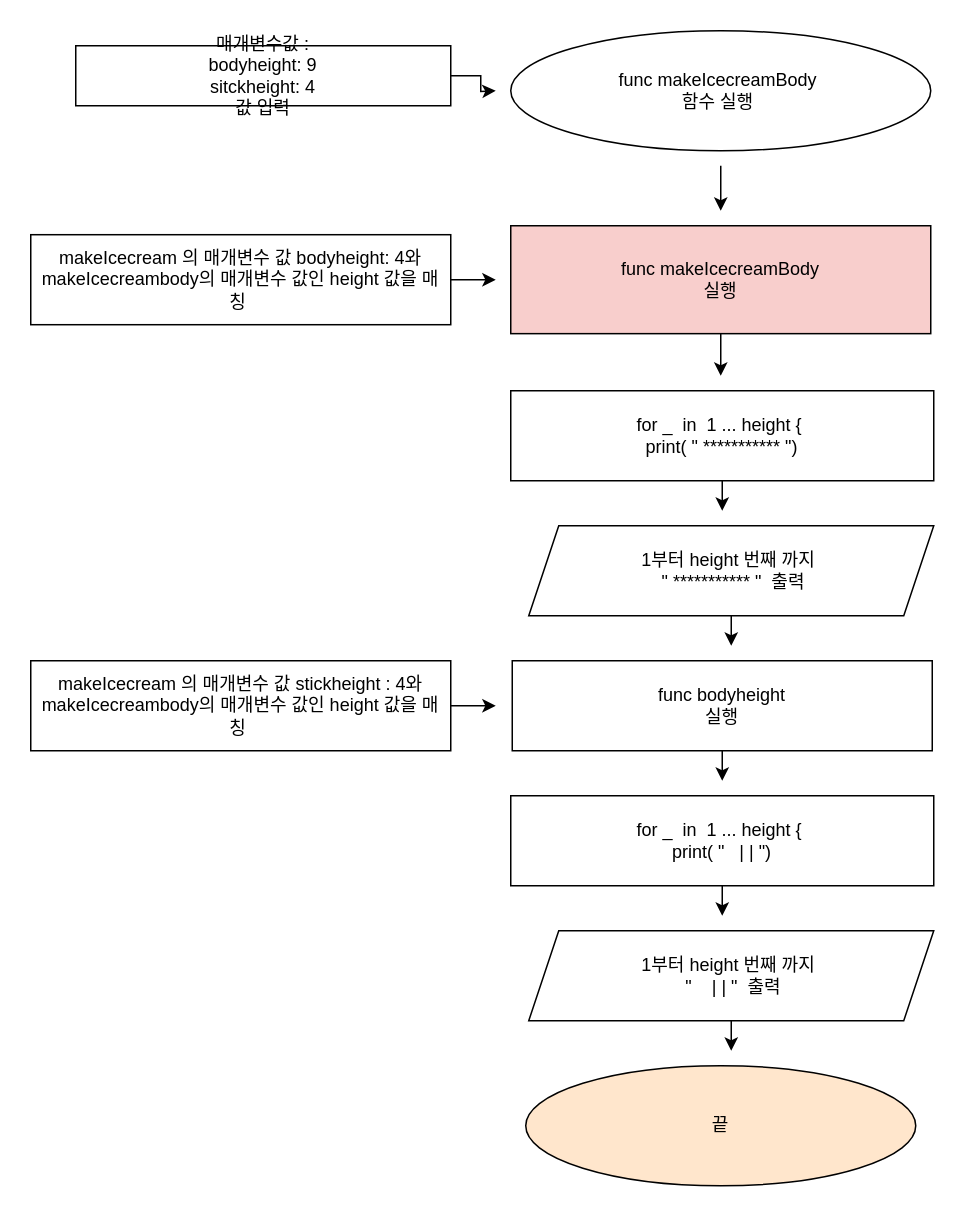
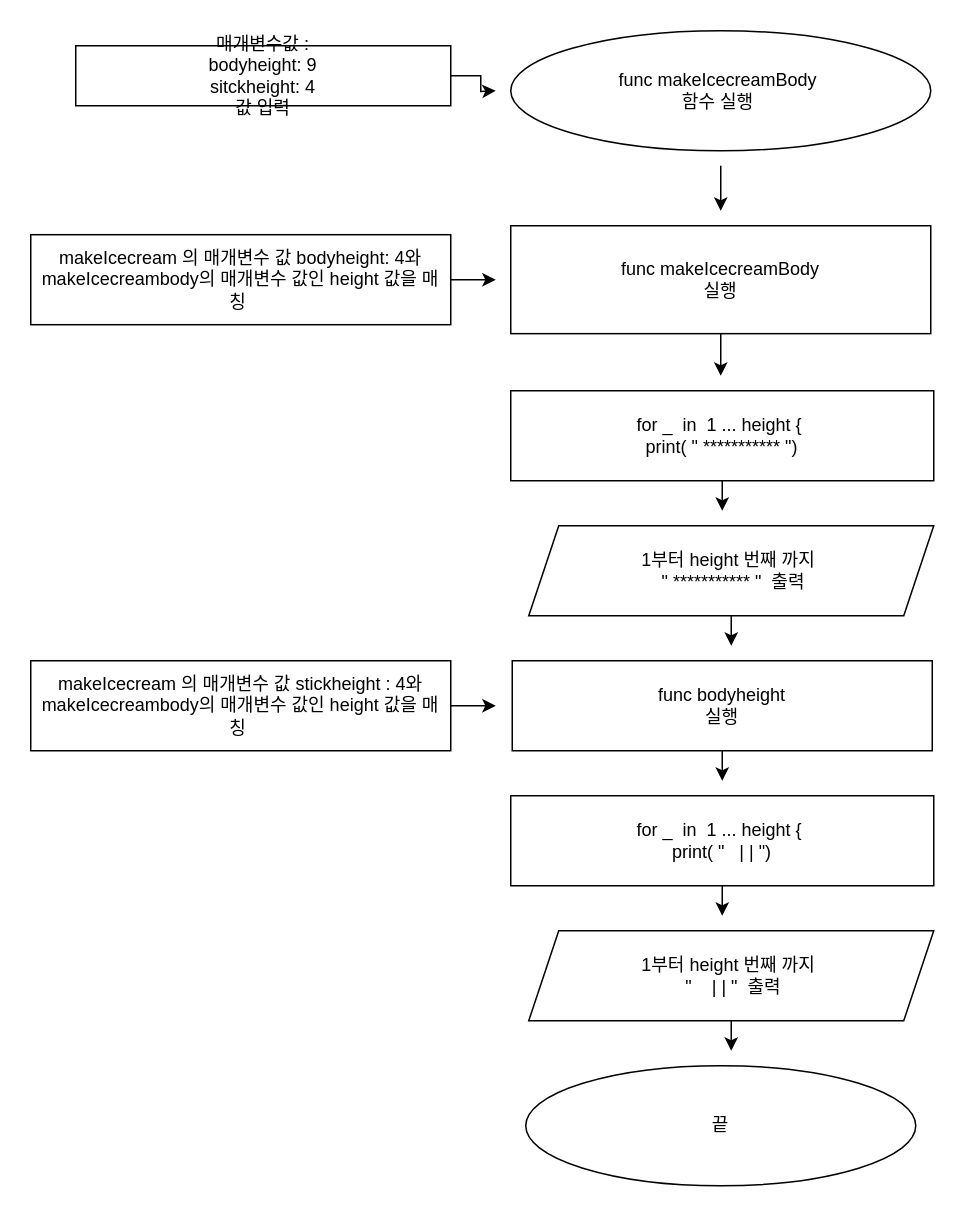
node "func makeIcecreamBody 실행": fillcolor #f8cecc -> #ffffff
node "끝": fillcolor #ffe6cc -> #ffffff
